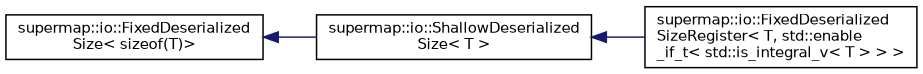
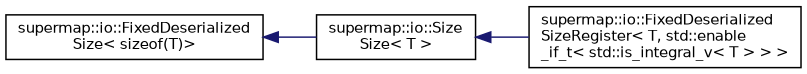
node "supermap::io::ShallowDeserialized Size< T >": label "supermap::io::ShallowDeserialized Size< T >" -> "supermap::io::Size Size< T >"
